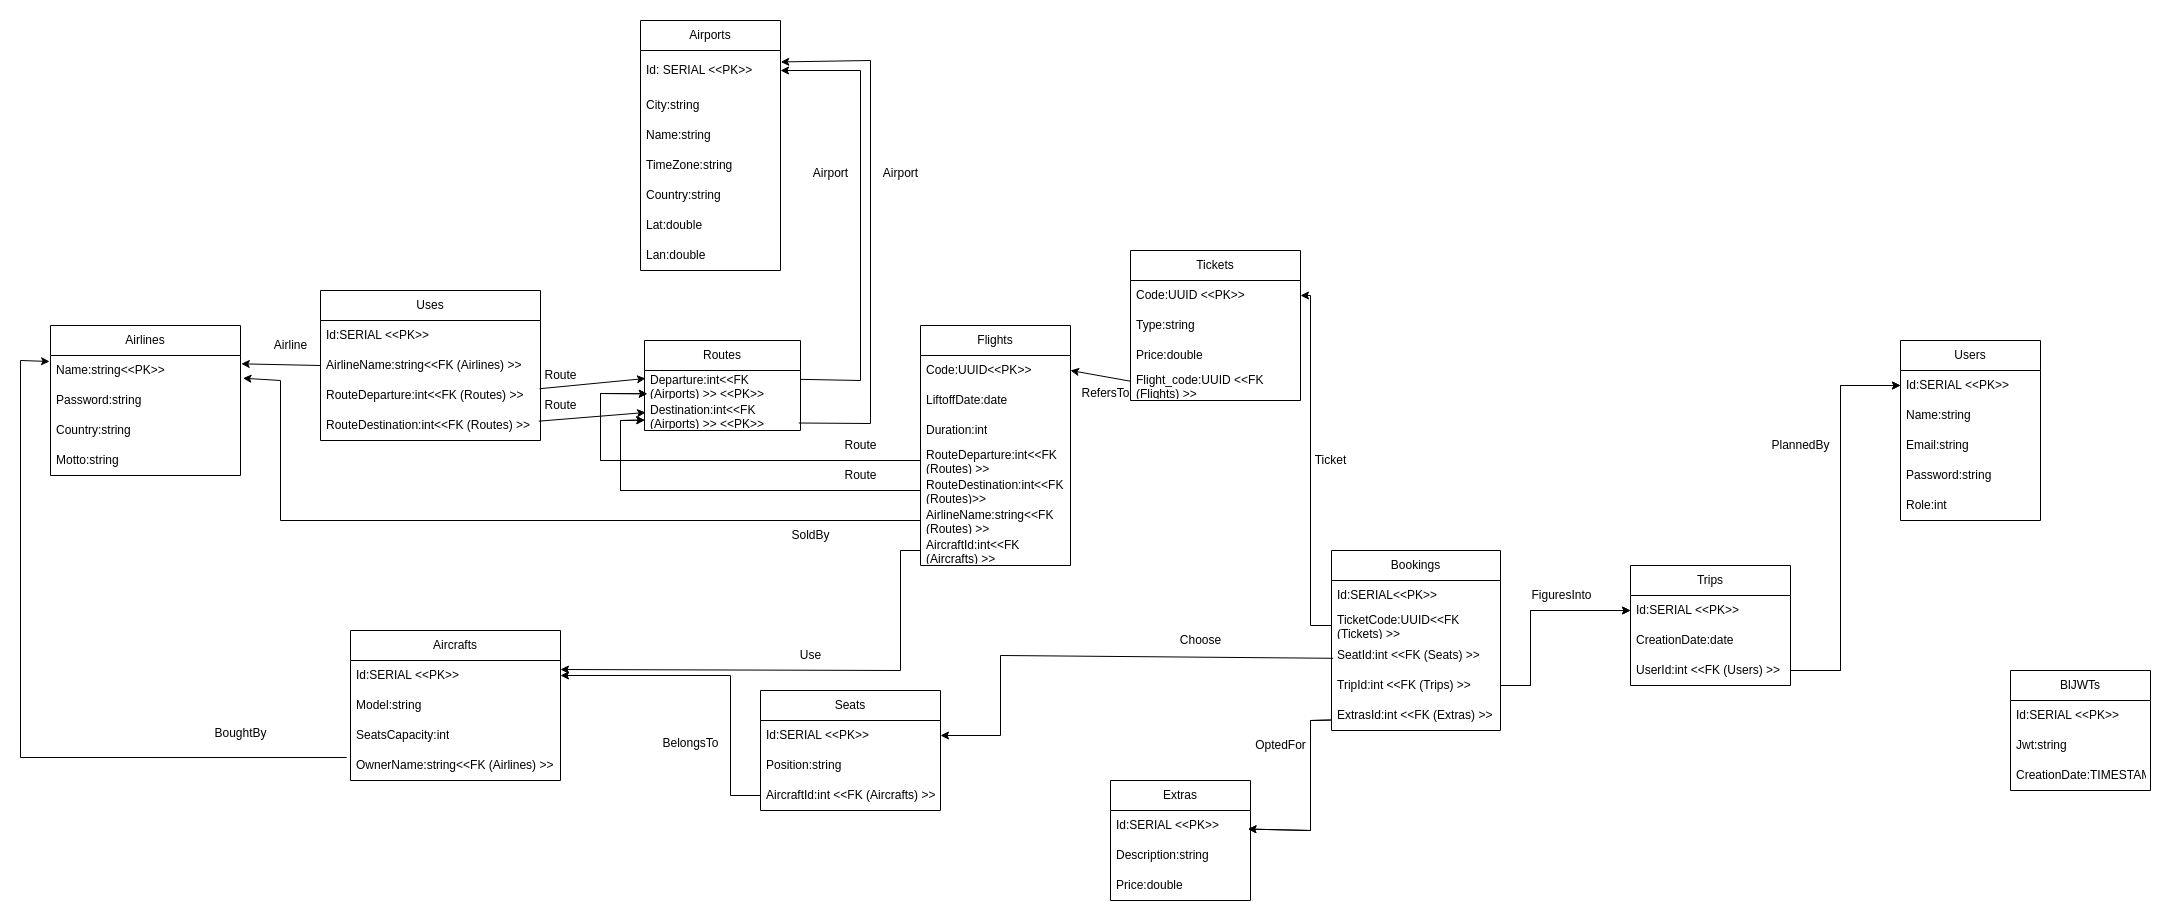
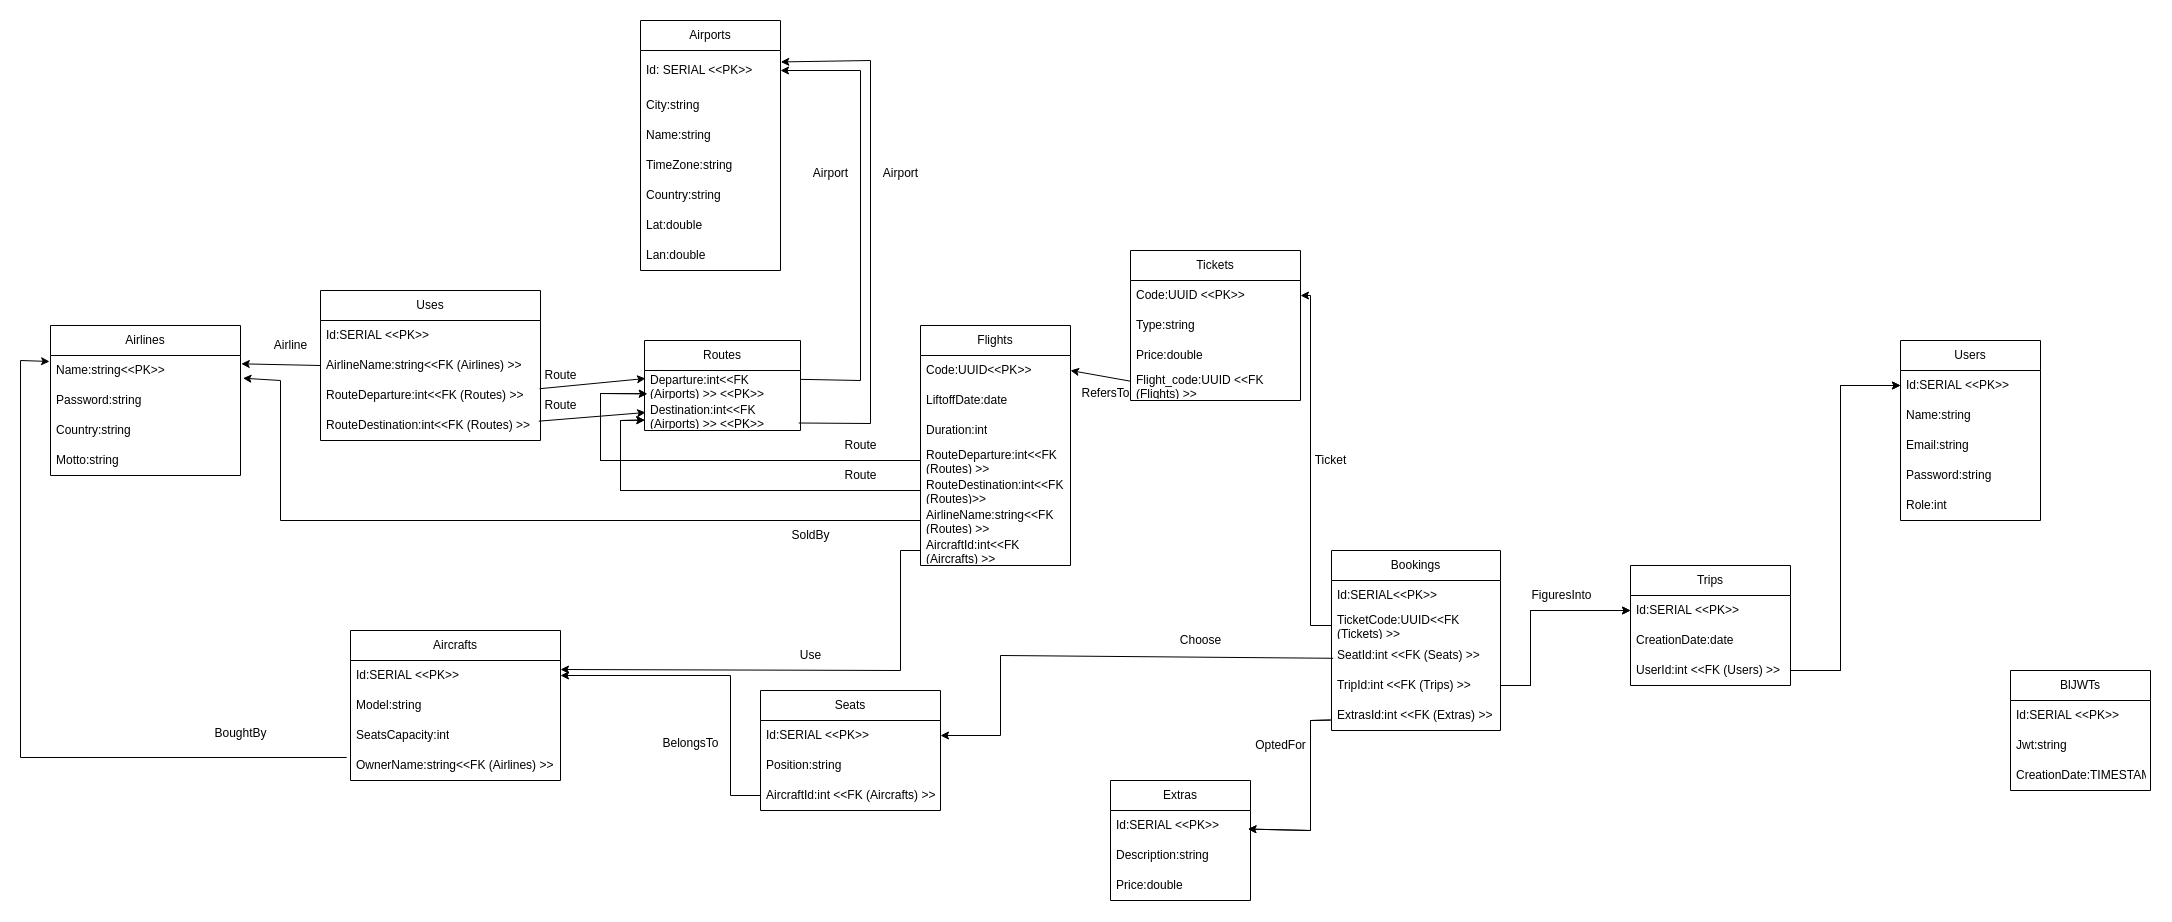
node "PlannedBy": removed
